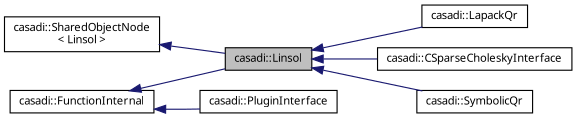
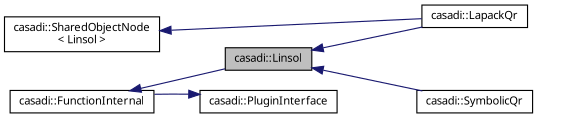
edge "casadi::Linsol" -> "casadi::SharedObjectNode < Linsol >": now "casadi::LapackQr" -> "casadi::SharedObjectNode < Linsol >"
node "casadi::CSparseCholeskyInterface": removed
edge "casadi::PluginInterface" -> "casadi::FunctionInternal": reversed
